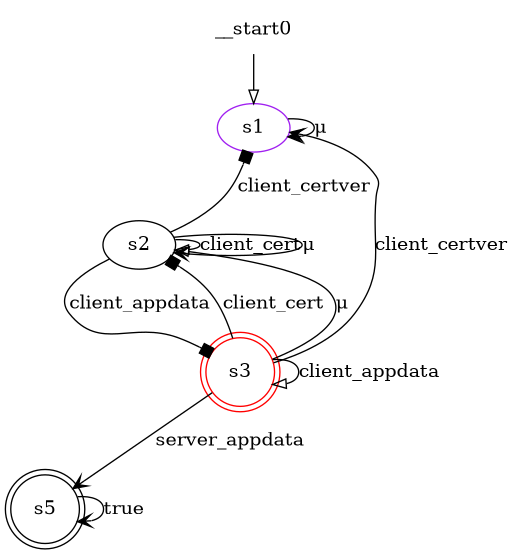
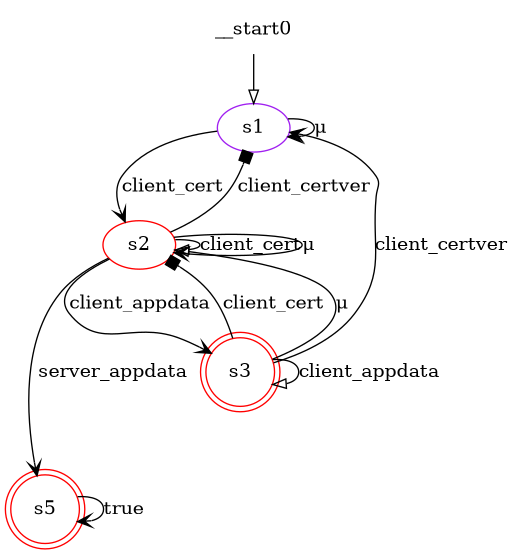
edge "s1" -> "s2": added, label "client_cert"
node "s2": color black -> red
edge "s2" -> "s3": arrowhead box -> vee
edge "s3" -> "s5": now "s2" -> "s5"
node "s5": color black -> red
